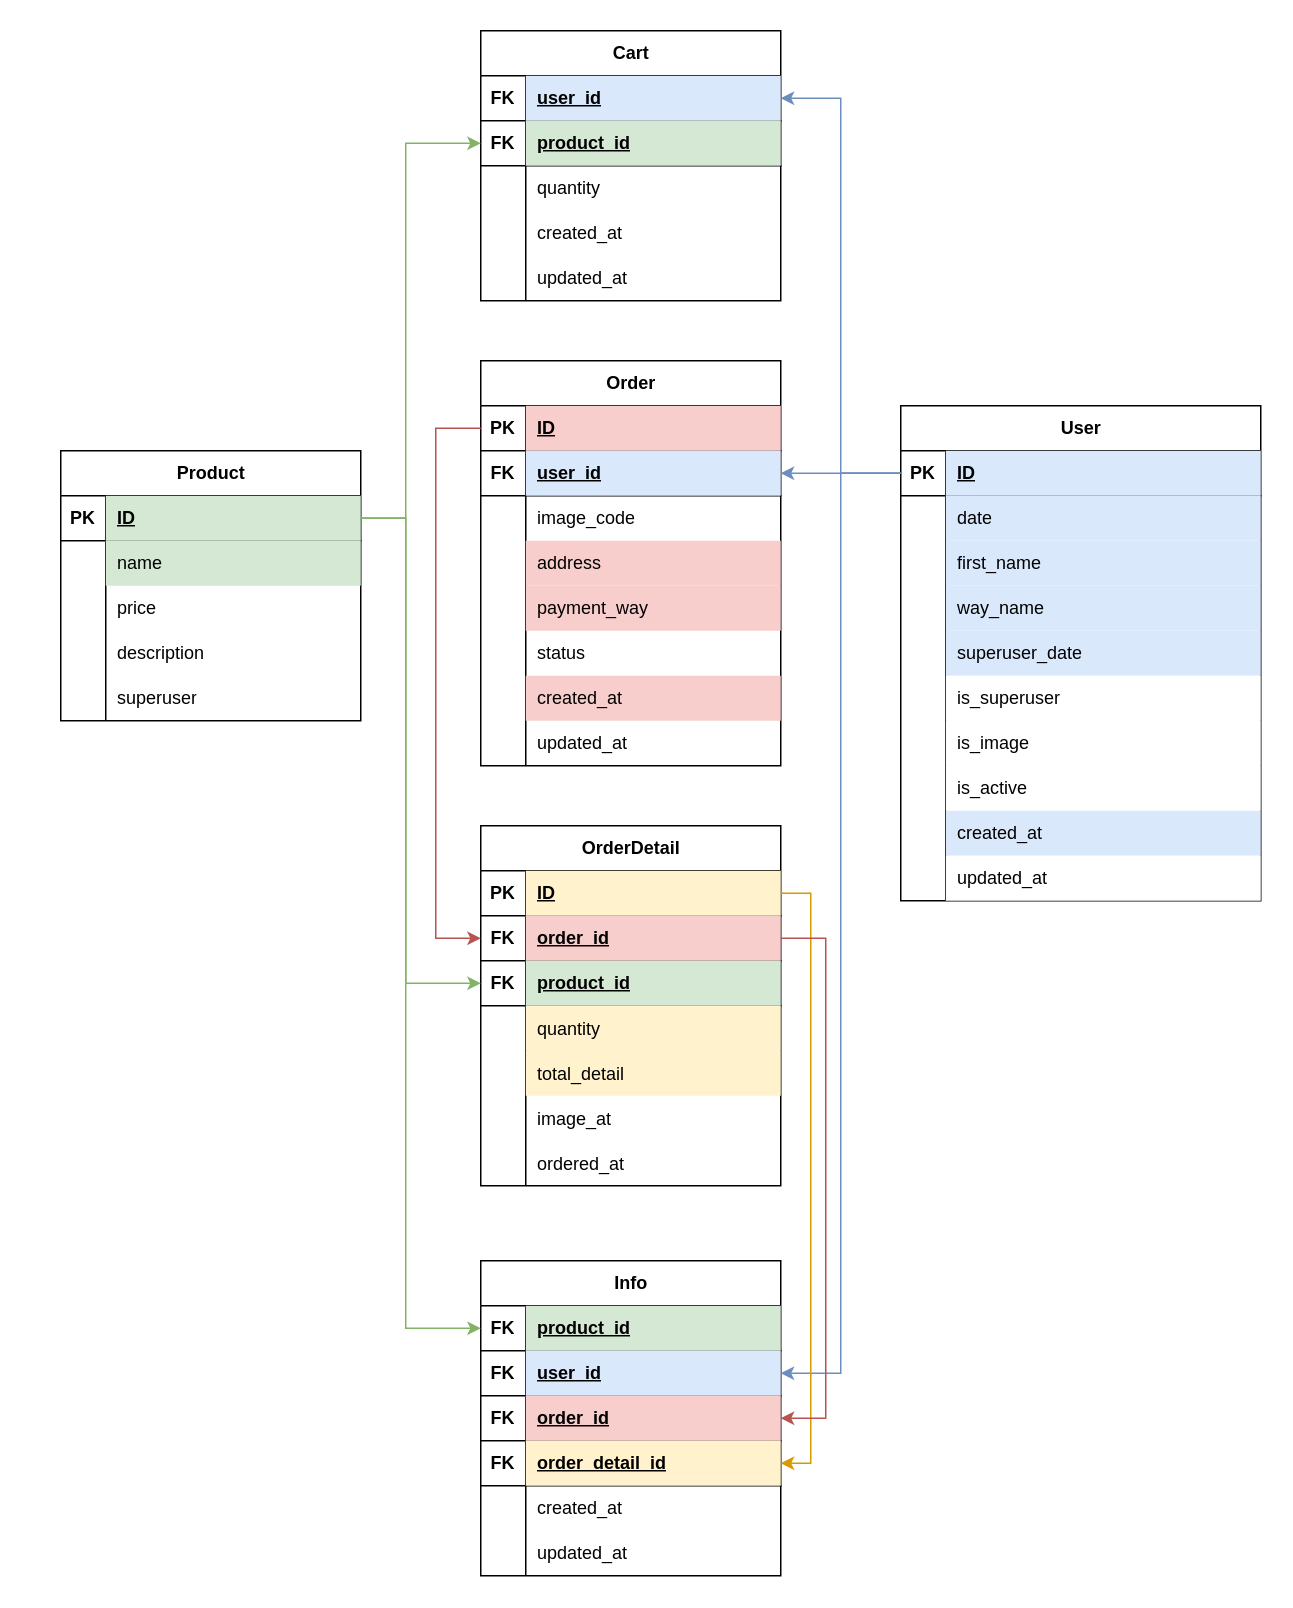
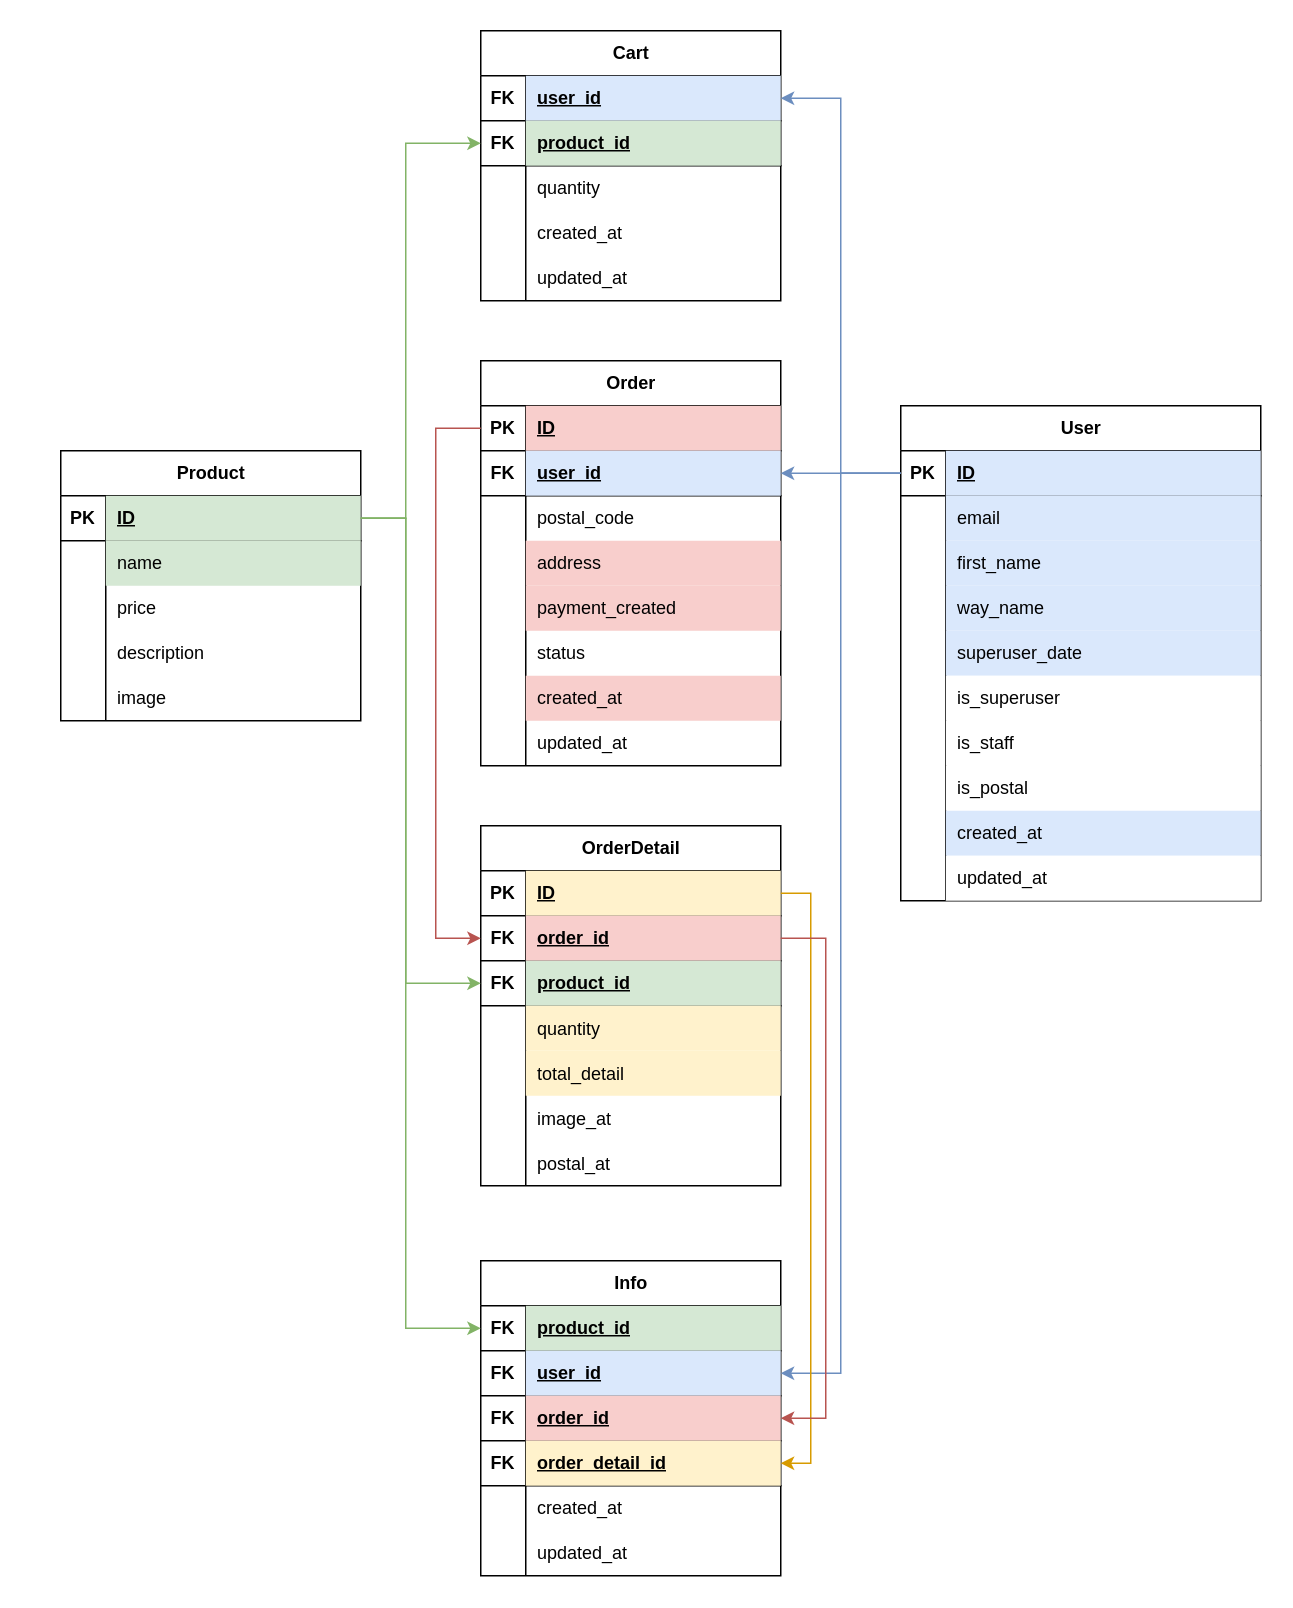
node "image_code": label "image_code" -> "postal_code"
node "date": label "date" -> "email"
node "payment_way": label "payment_way" -> "payment_created"
node "superuser": label "superuser" -> "image"
node "is_image": label "is_image" -> "is_staff"
node "is_active": label "is_active" -> "is_postal"
node "ordered_at": label "ordered_at" -> "postal_at"
